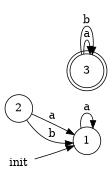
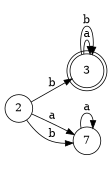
edge "2" -> "3": added, label "b"
node "1": label "1" -> "7"
node "init": removed
